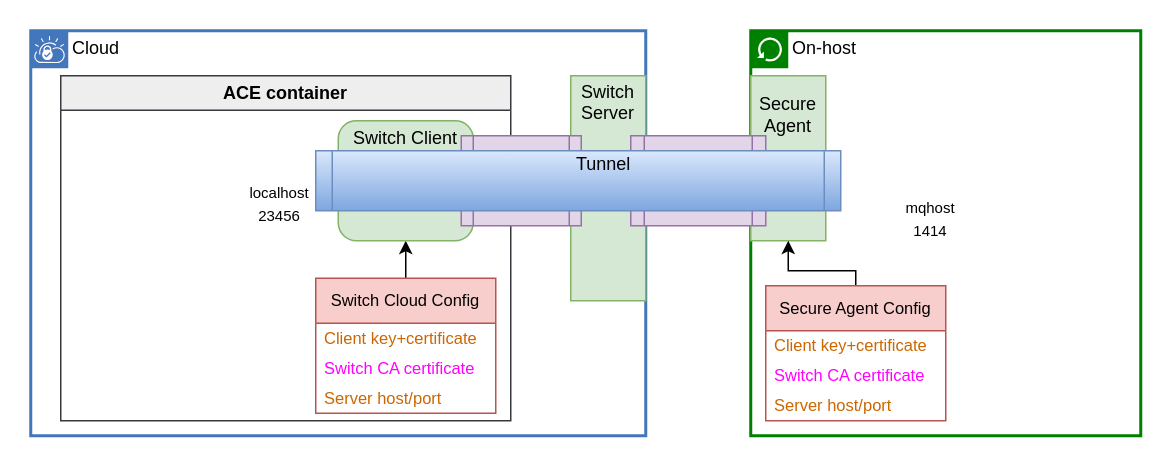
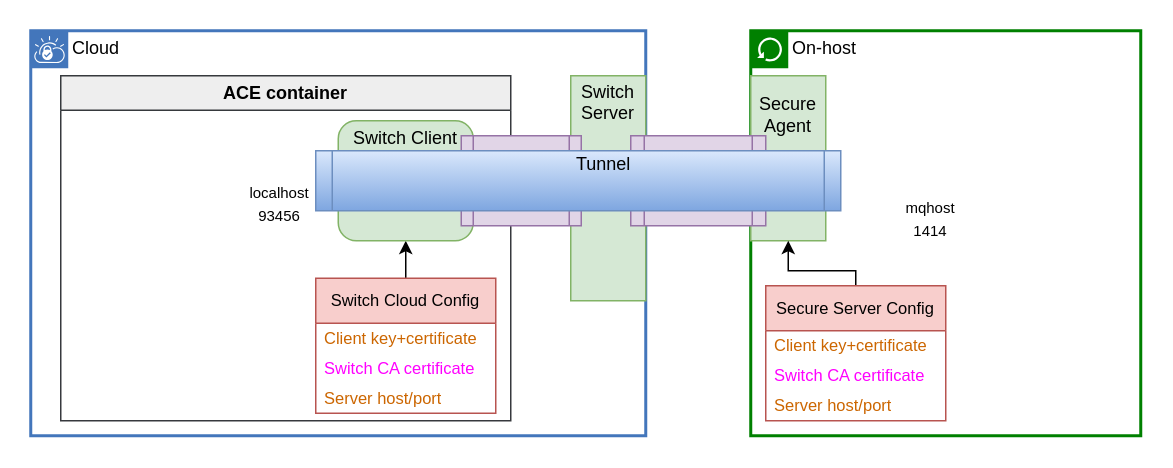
node "localhost 23456": label "localhost 23456" -> "localhost 93456"
node "Secure Agent Config": label "Secure Agent Config" -> "Secure Server Config"
